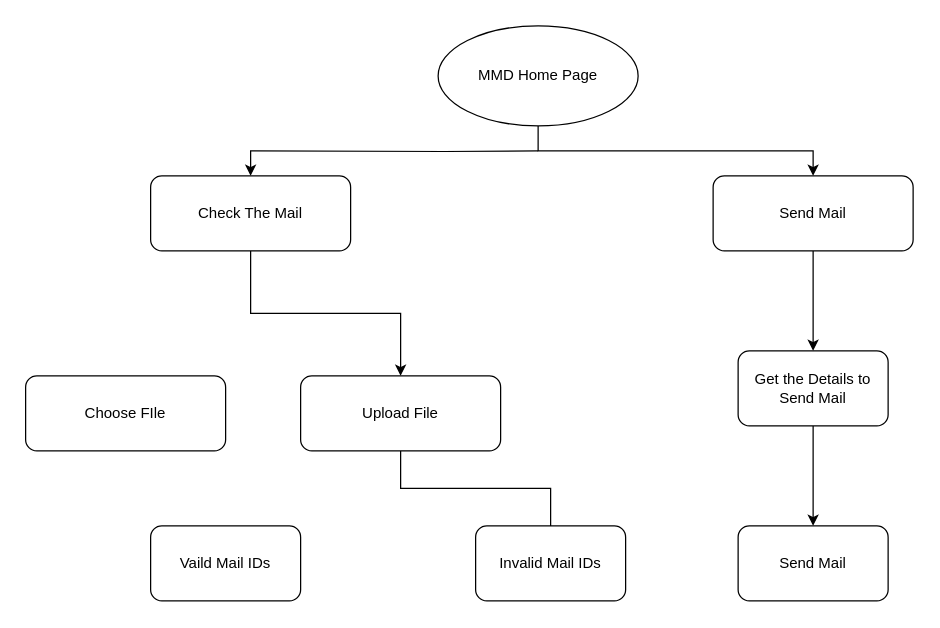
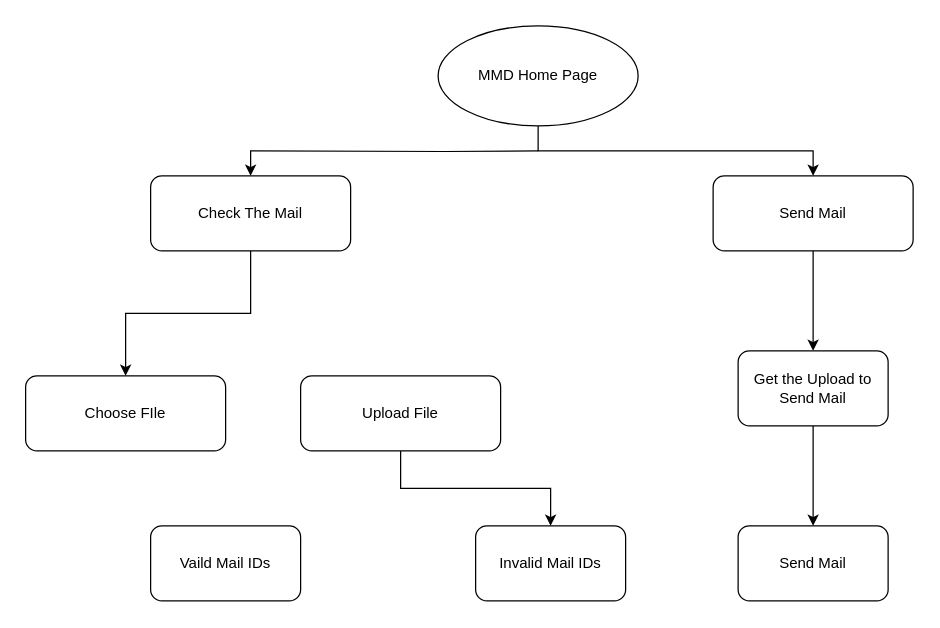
edge "Check The Mail" -> "Upload File": now "Check The Mail" -> "Choose FIle"
node "Get the Details to Send Mail": label "Get the Details to Send Mail" -> "Get the Upload to Send Mail"
edge "Upload File" -- "Invalid Mail IDs": arrowhead none -> classic
